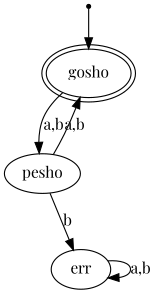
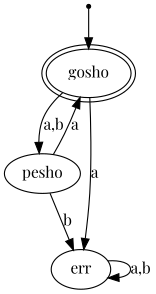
edge "pesho" -> "gosho": label "a,b" -> "a"
edge "gosho" -> "err": added, label "a"
